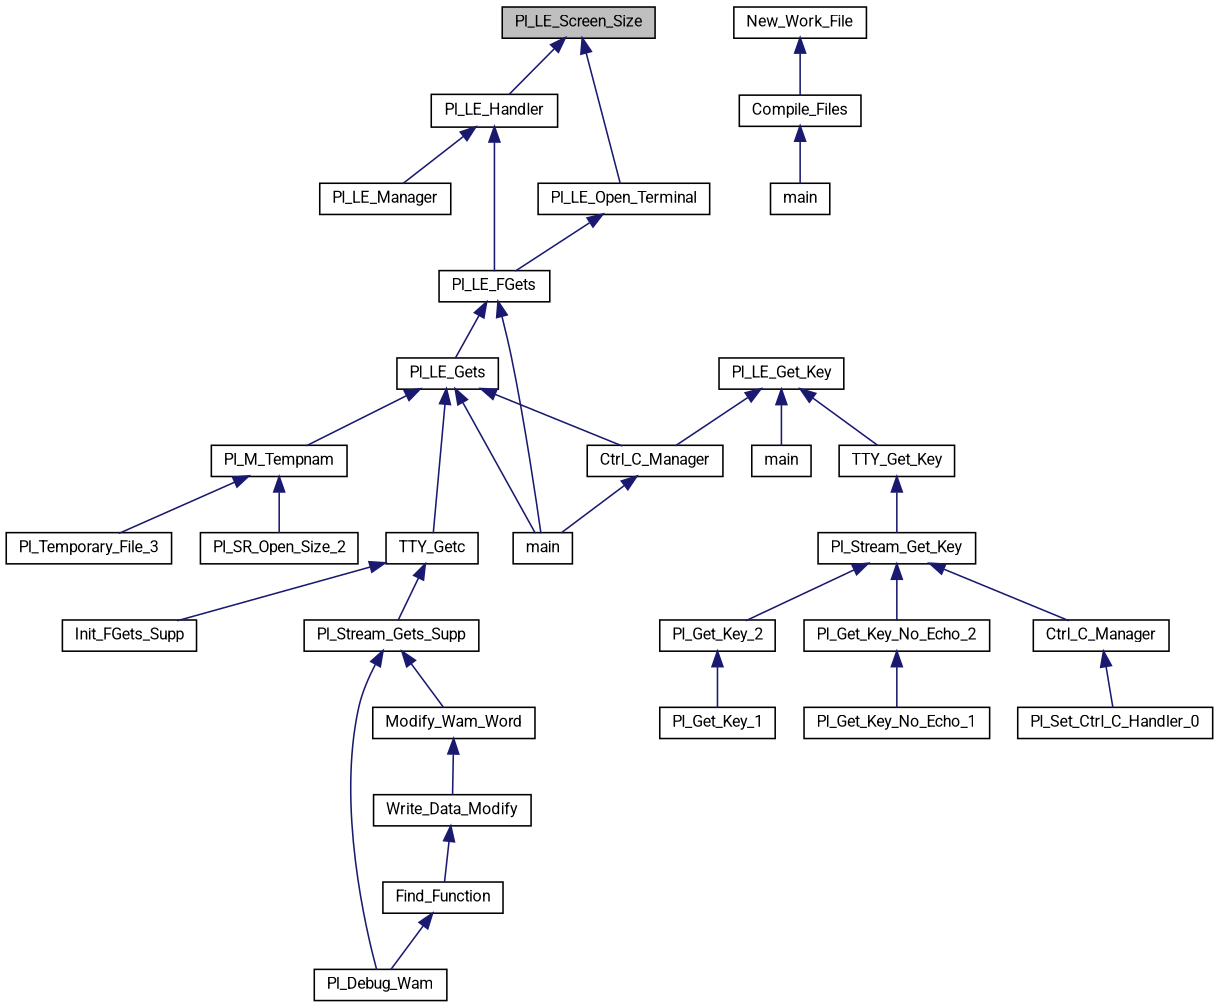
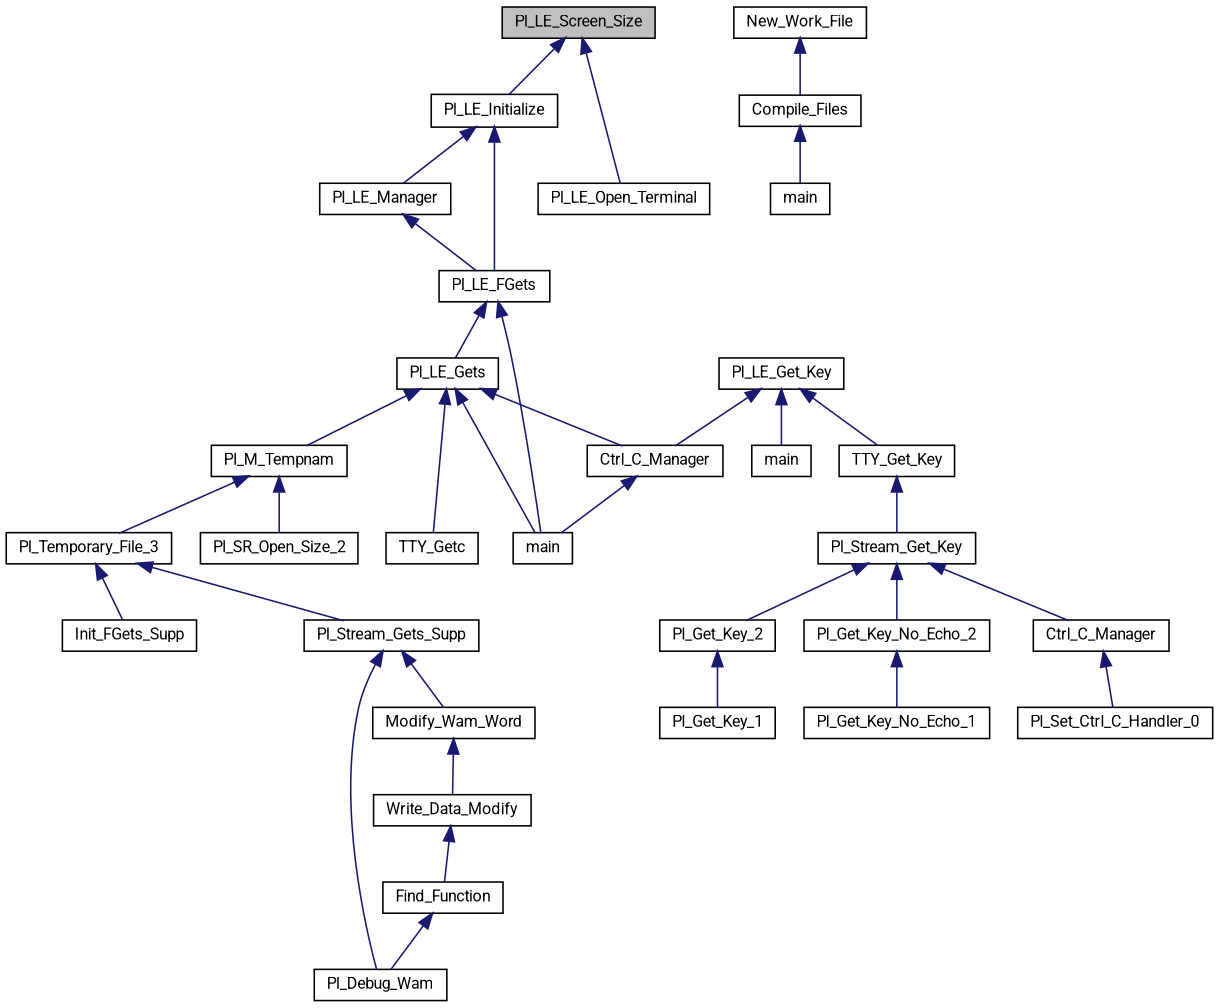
node "Pl_LE_Handler": label "Pl_LE_Handler" -> "Pl_LE_Initialize"
edge "Pl_LE_FGets" -> "Pl_LE_Open_Terminal": now "Pl_LE_FGets" -> "Pl_LE_Manager"
edge "Init_FGets_Supp" -> "TTY_Getc": now "Init_FGets_Supp" -> "Pl_Temporary_File_3"
edge "Pl_Stream_Gets_Supp" -> "TTY_Getc": now "Pl_Stream_Gets_Supp" -> "Pl_Temporary_File_3"
